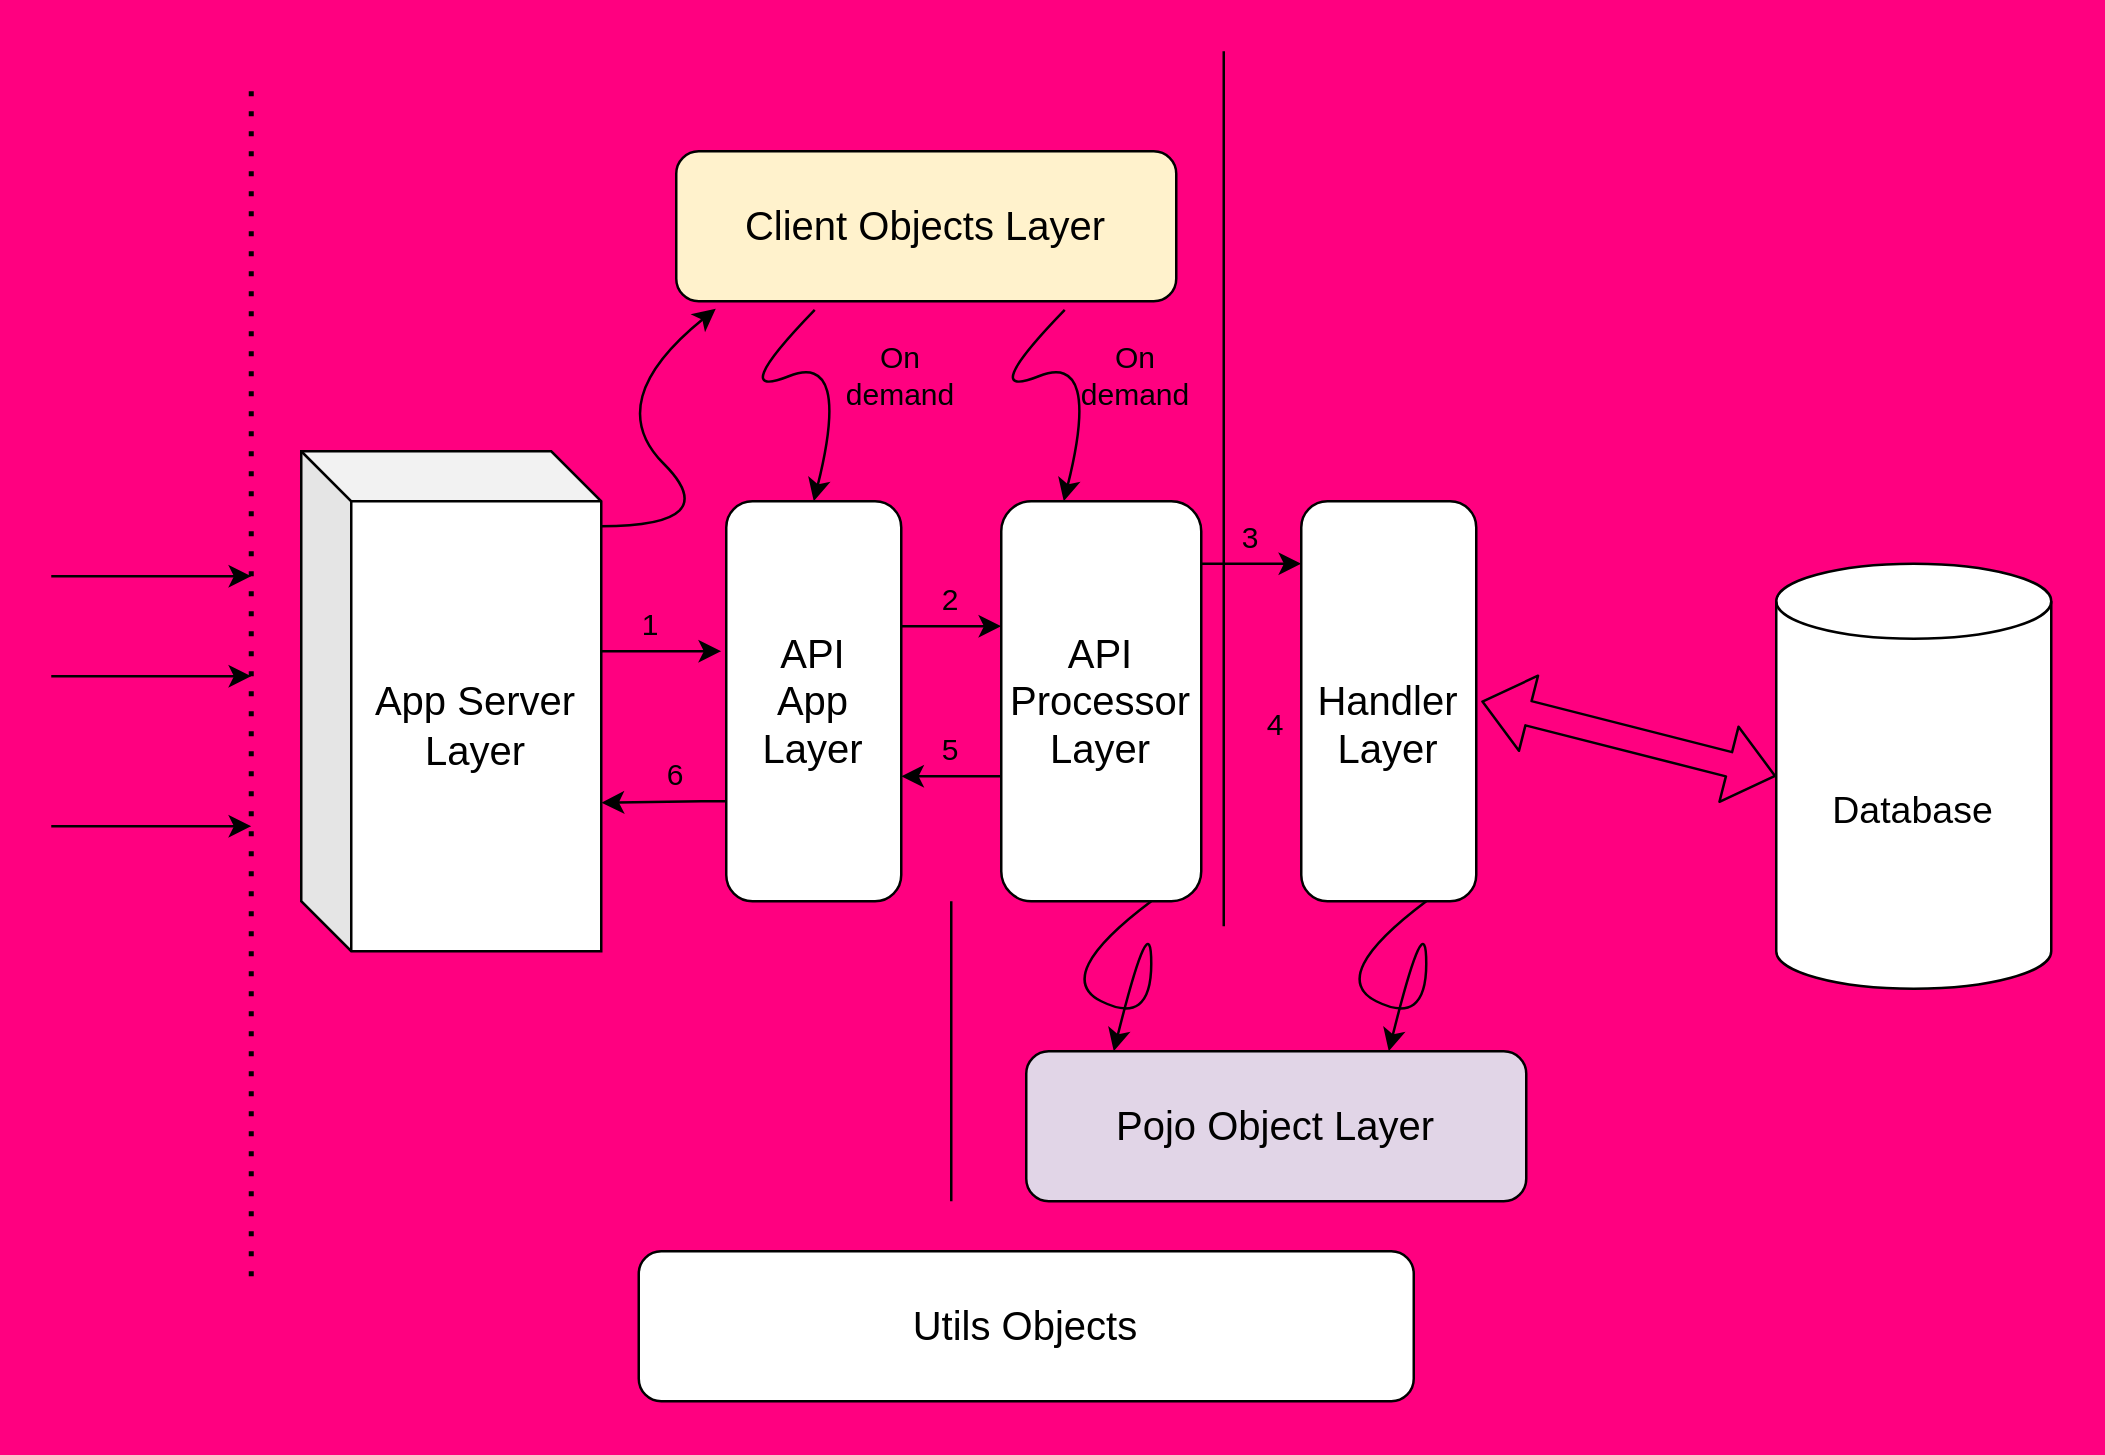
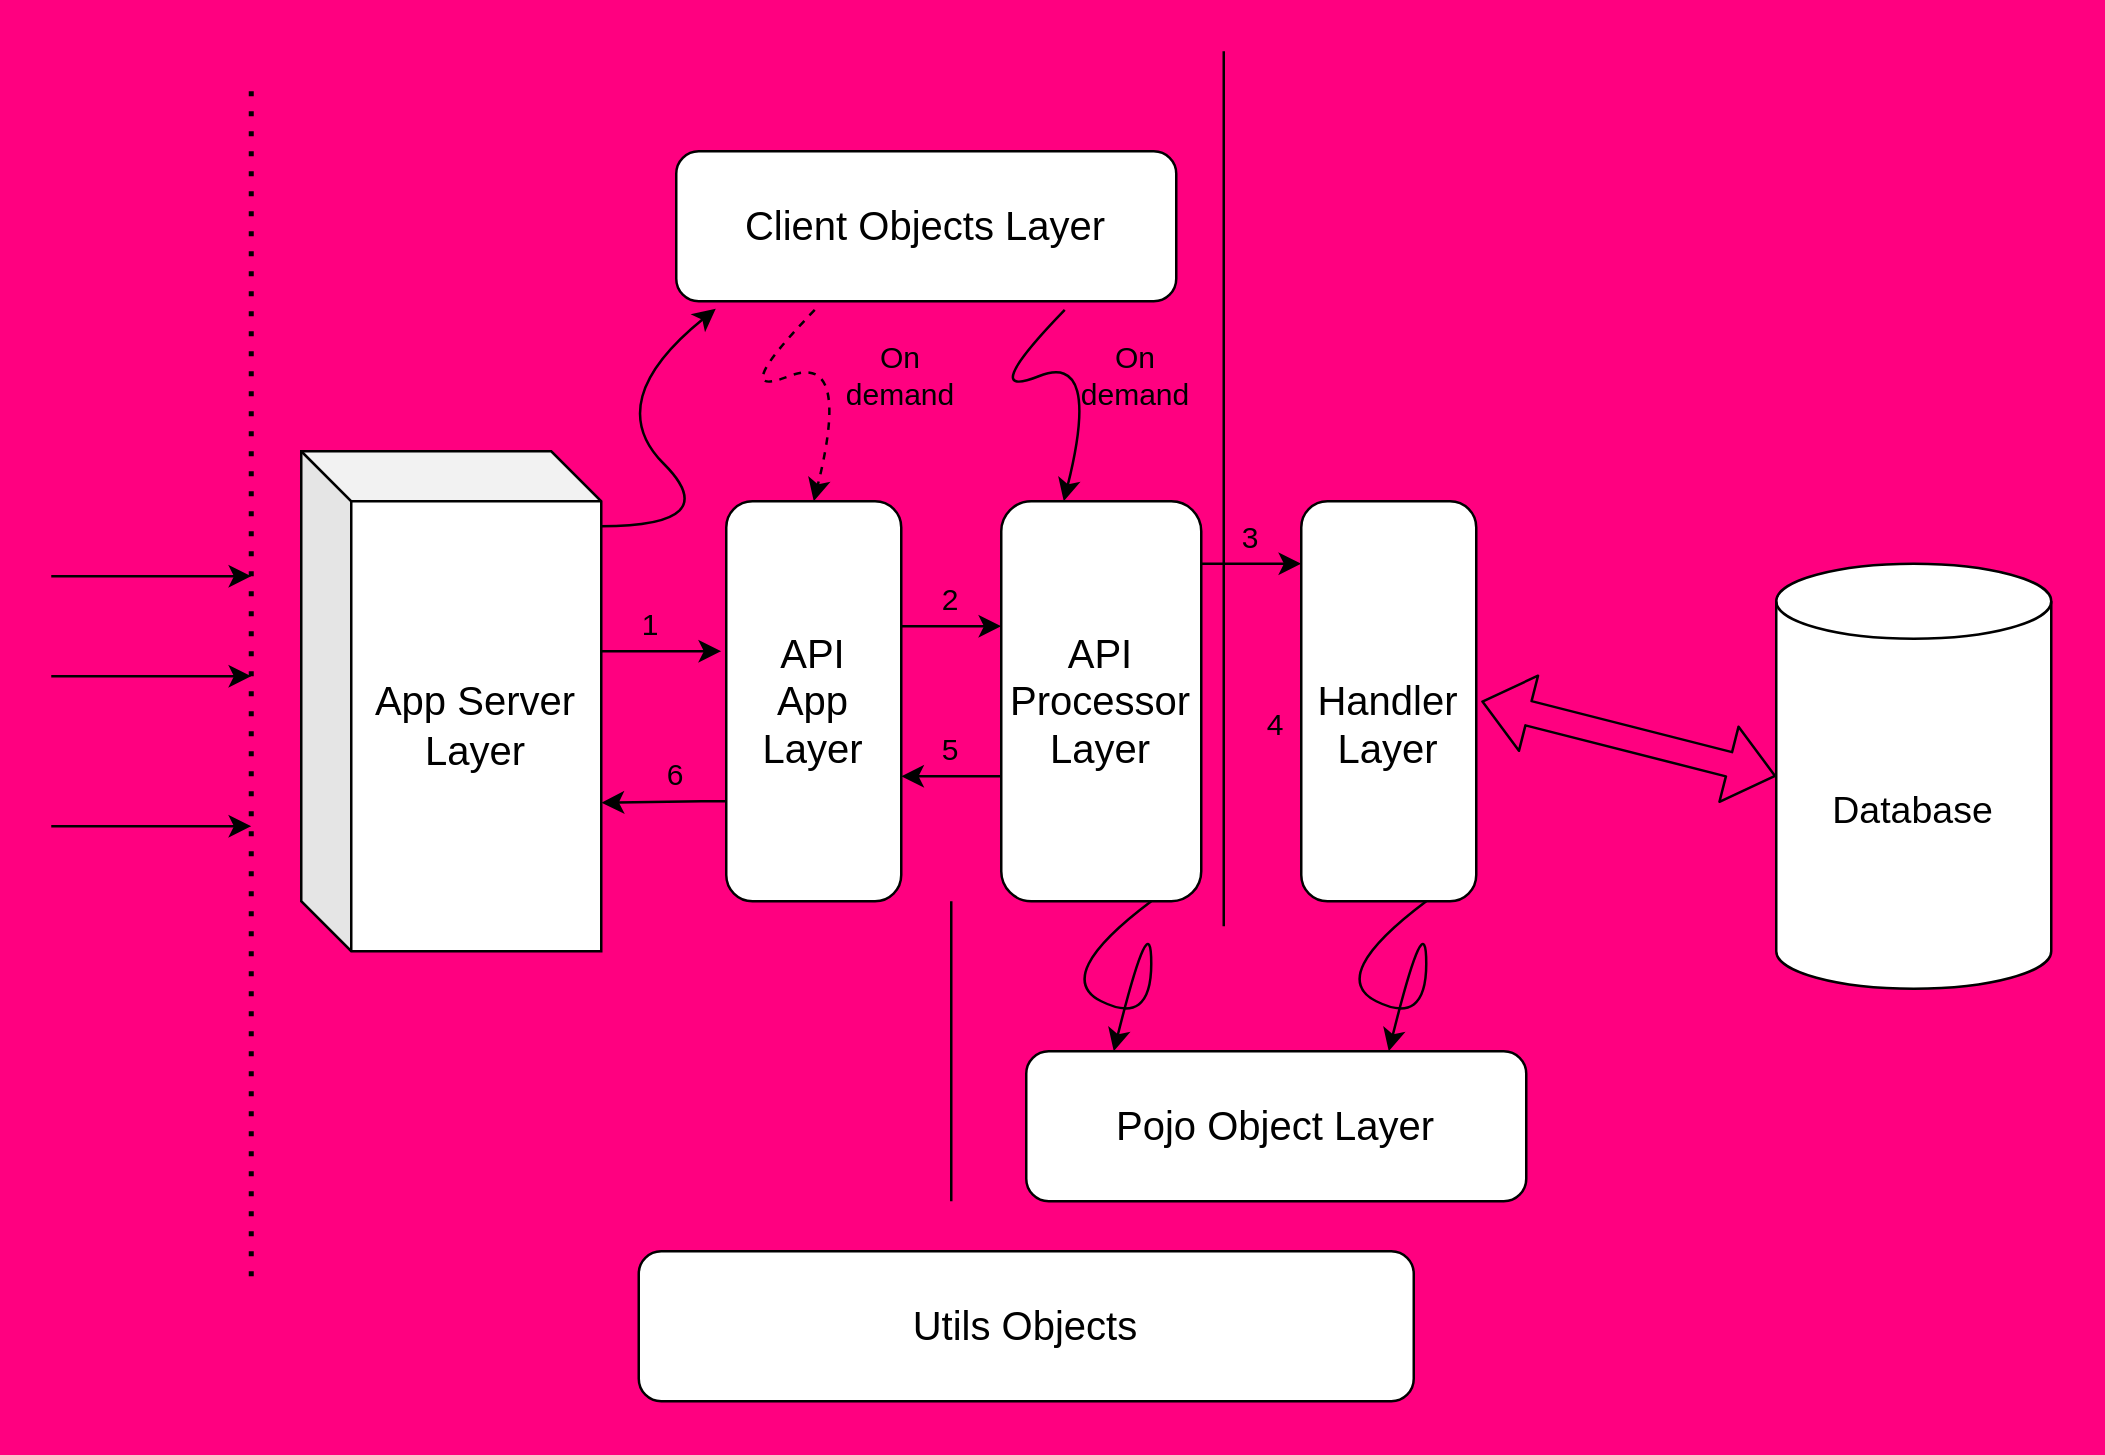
node "Client Objects Layer": fillcolor #fff2cc -> #ffffff
edge "Client Objects Layer" -> "API App Layer": style solid -> dashed
node "Pojo Object Layer": fillcolor #e1d5e7 -> #ffffff
